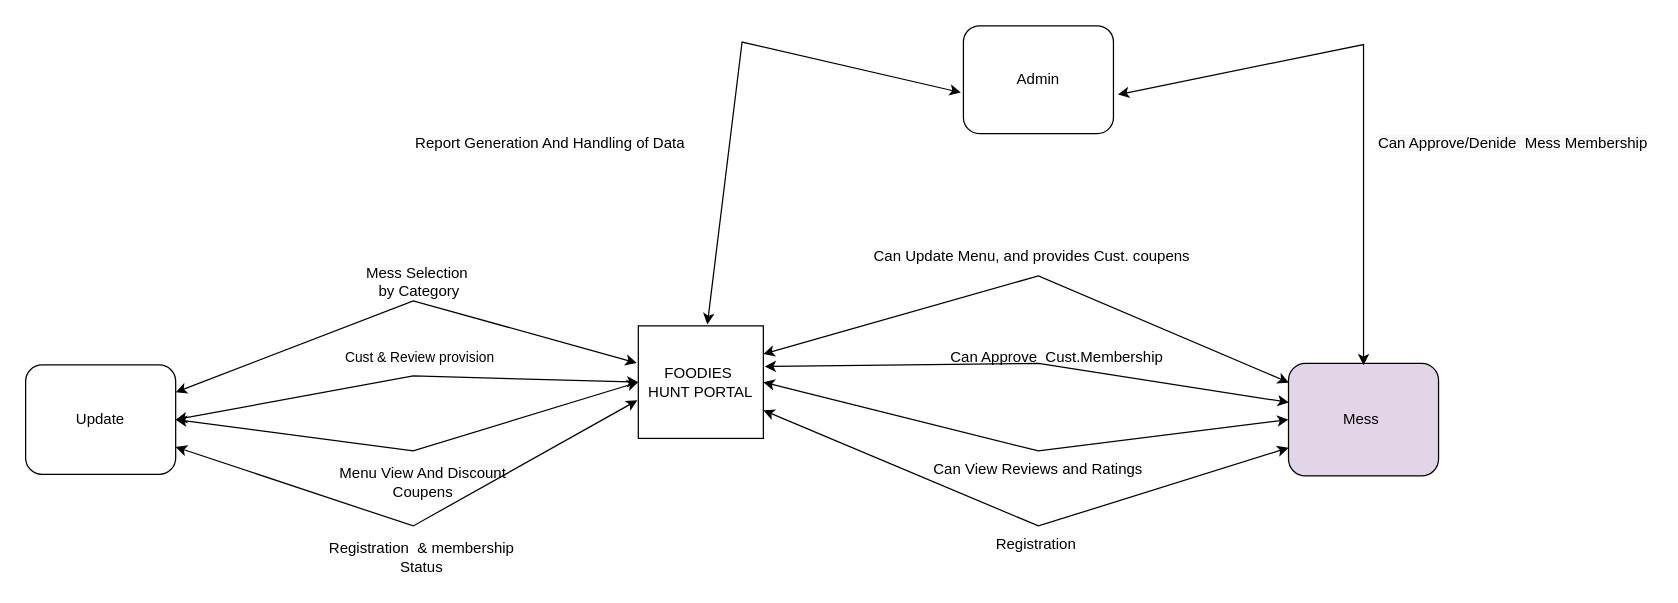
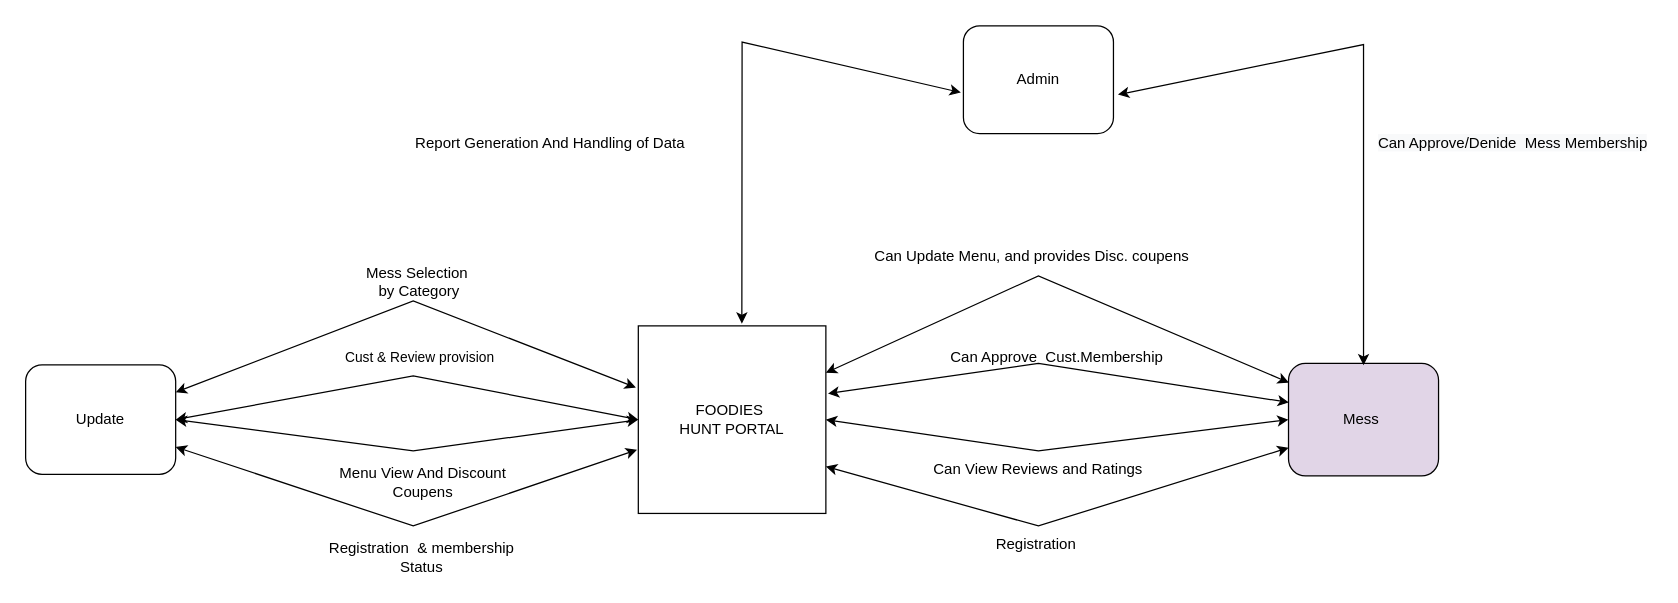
node "Can Update Menu, and provides Cust. coupens": label "Can Update Menu, and provides Cust. coupens" -> "Can Update Menu, and provides Disc. coupens"
node "FOODIES HUNT PORTAL": size 125x113 -> 188x188
